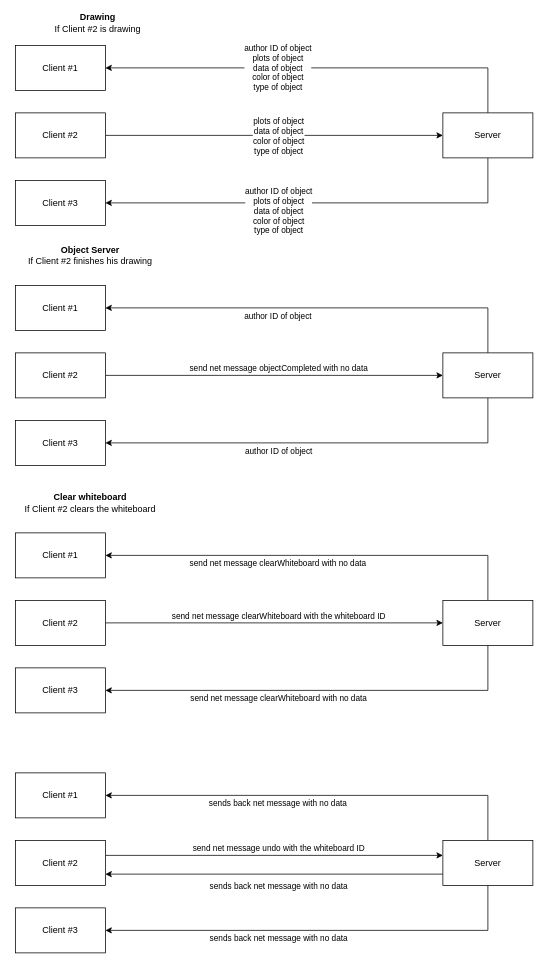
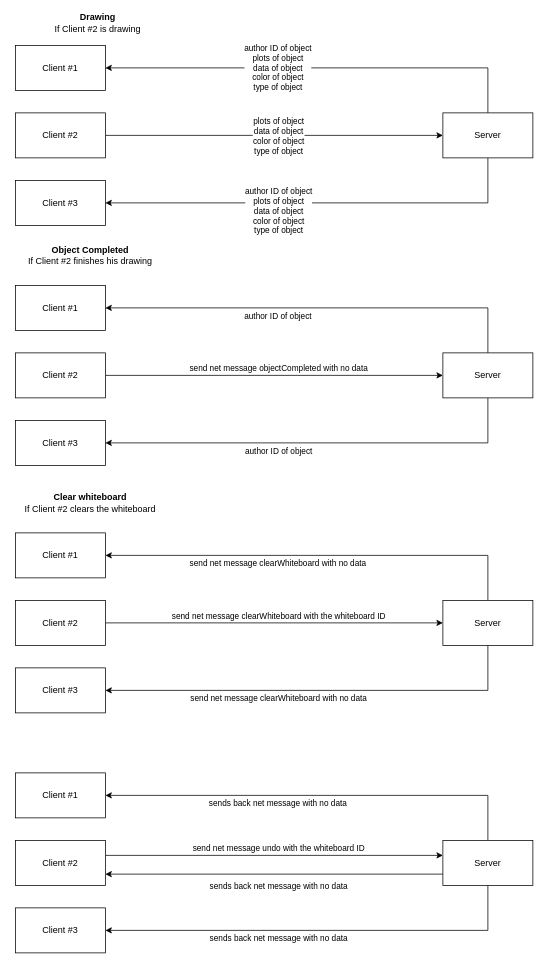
node "Object Server If Client #2 finishes his drawing": label "Object Server If Client #2 finishes his drawing" -> "Object Completed If Client #2 finishes his drawing"
